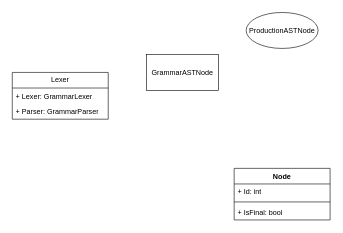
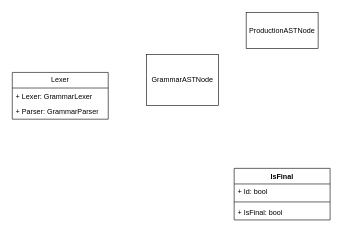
node "ProductionASTNode": shape ellipse -> rectangle
node "GrammarASTNode": size 72x36 -> 72x51
node "Node": label "Node" -> "IsFinal"
node "+ Id: int": label "+ Id: int" -> "+ Id: bool"
